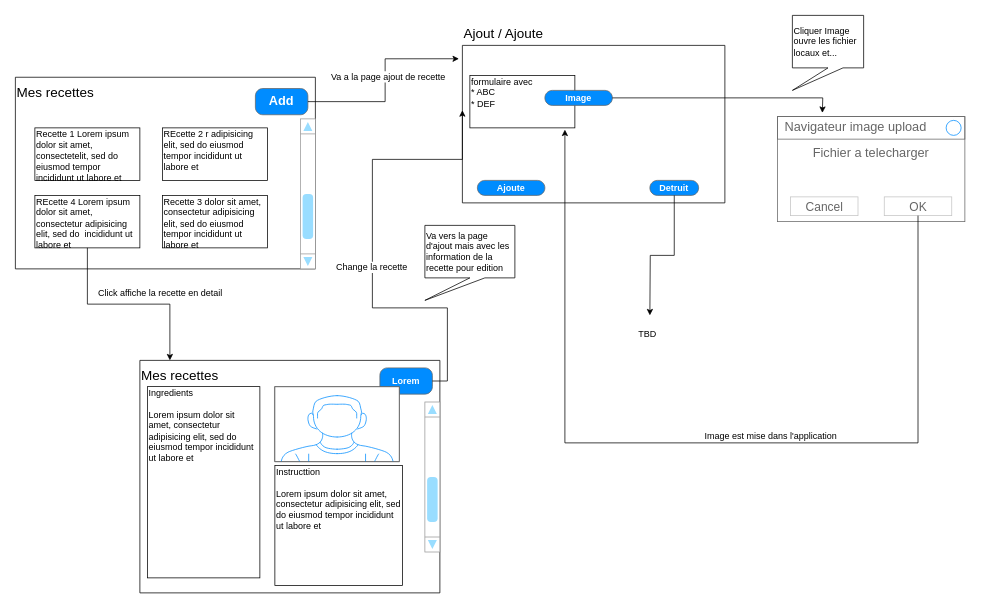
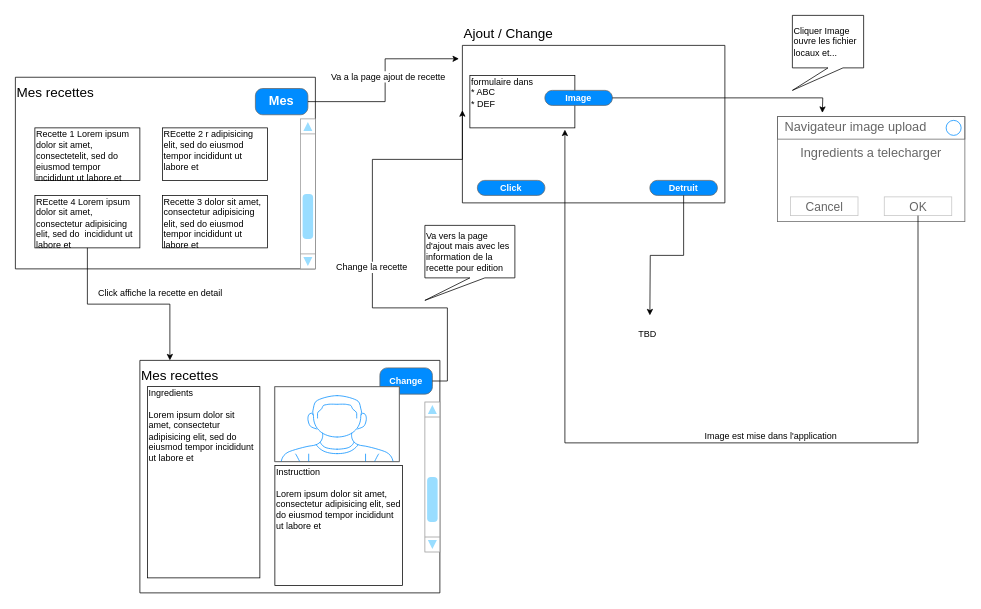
node "Ajout / Ajoute": label "Ajout / Ajoute" -> "Ajout / Change"
node "formulaire avec * ABC * DEF": label "formulaire avec * ABC * DEF" -> "formulaire dans * ABC * DEF"
node "Add": label "Add" -> "Mes"
node "Fichier a telecharger": label "Fichier a telecharger" -> "Ingredients a telecharger"
node "Ajoute": label "Ajoute" -> "Click"
node "Detruit": size 49x15 -> 68x15
node "Lorem": label "Lorem" -> "Change"
